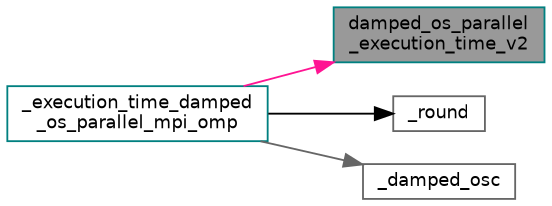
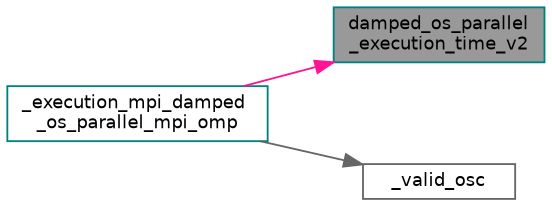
node "_execution_time_damped _os_parallel_mpi_omp": label "_execution_time_damped _os_parallel_mpi_omp" -> "_execution_mpi_damped _os_parallel_mpi_omp"
node "_round": removed
node "_damped_osc": label "_damped_osc" -> "_valid_osc"
